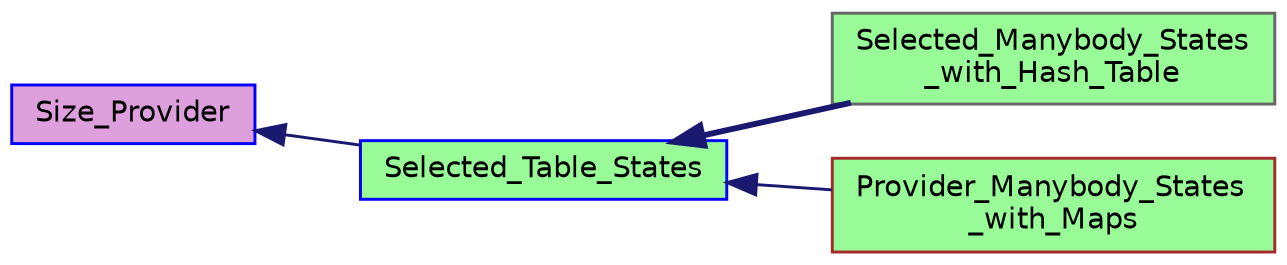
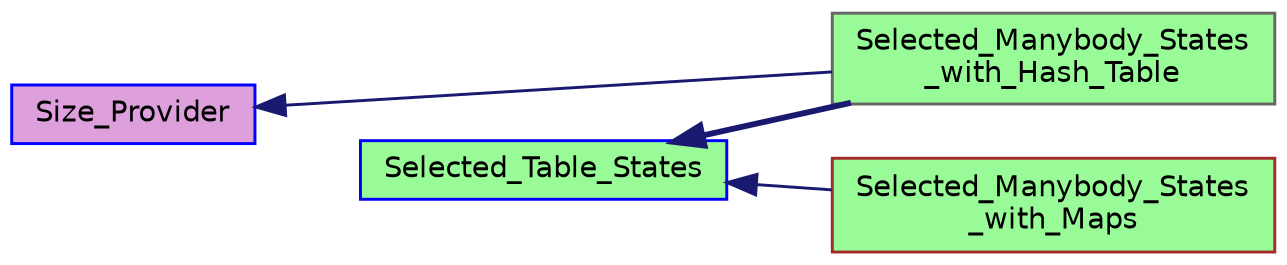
edge "Selected_Table_States" -> "Size_Provider": now "Selected_Manybody_States _with_Hash_Table" -> "Size_Provider"
node "Provider_Manybody_States _with_Maps": label "Provider_Manybody_States _with_Maps" -> "Selected_Manybody_States _with_Maps"
